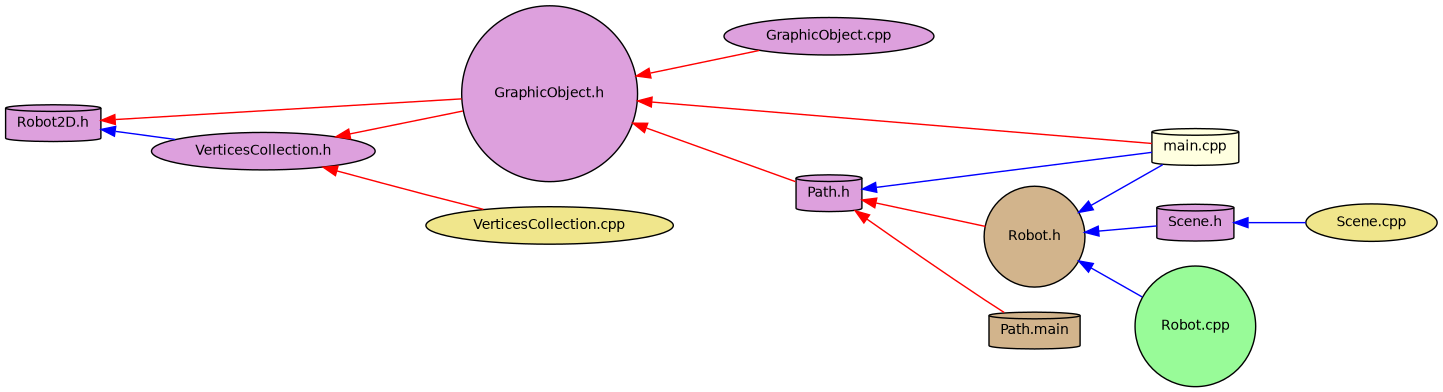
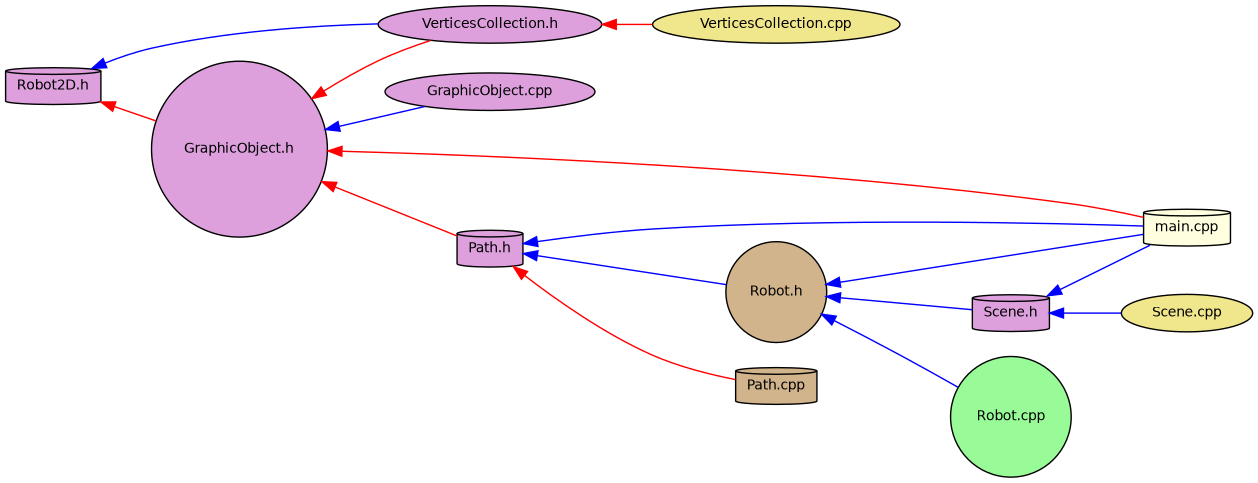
edge "GraphicObject.cpp" -> "GraphicObject.h": color red -> blue
edge "GraphicObject.h" -> "VerticesCollection.h": reversed
edge "Robot.h" -> "Path.h": color red -> blue
edge "main.cpp" -> "Scene.h": added
node "Path.main": label "Path.main" -> "Path.cpp"
